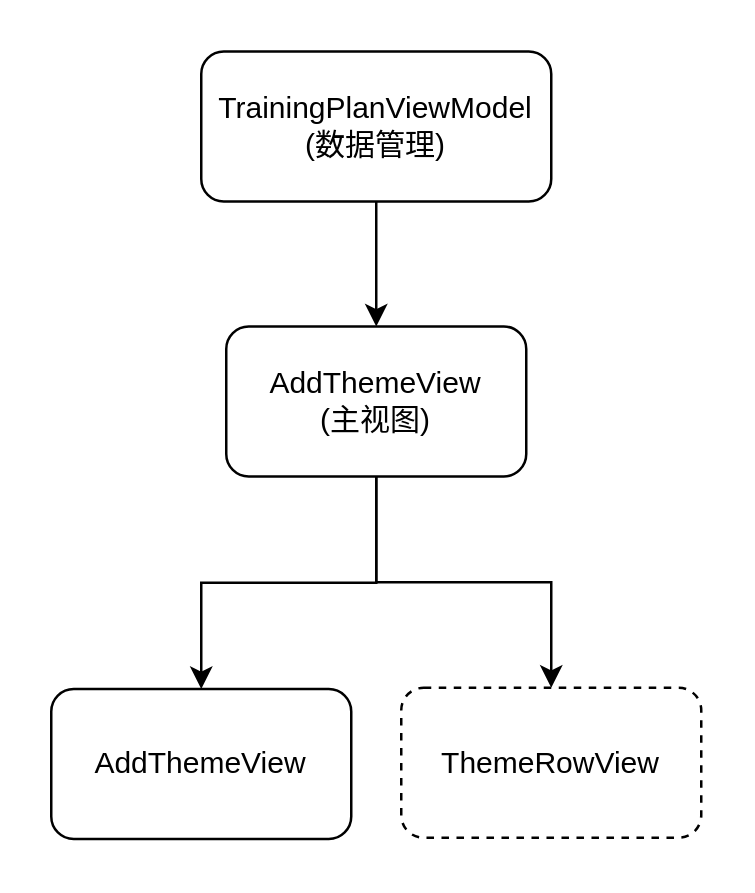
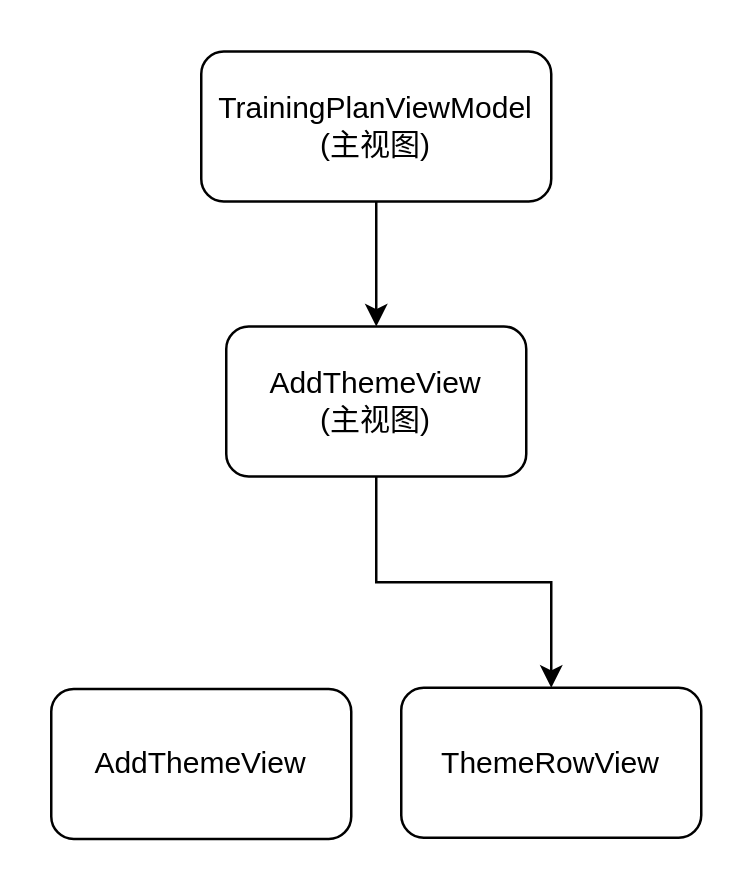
node "TrainingPlanViewModel (数据管理)": label "TrainingPlanViewModel (数据管理)" -> "TrainingPlanViewModel (主视图)"
edge "AddThemeView (主视图)" -> "AddThemeView": removed
node "ThemeRowView": style dashed -> solid
